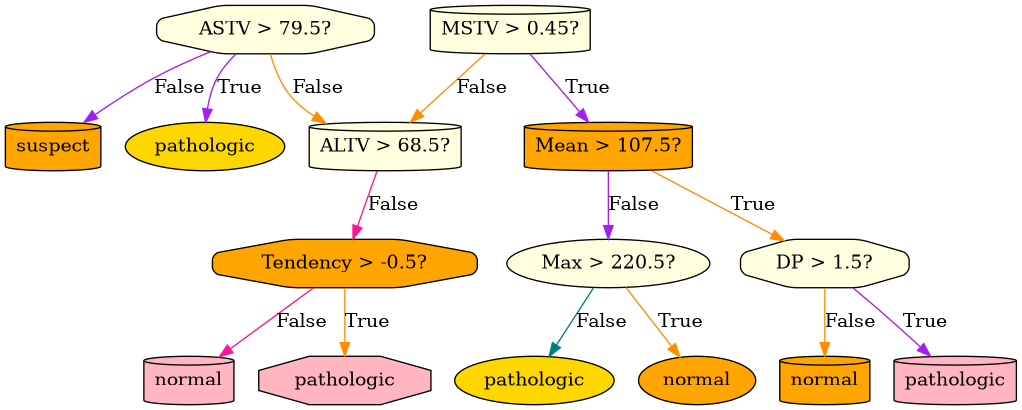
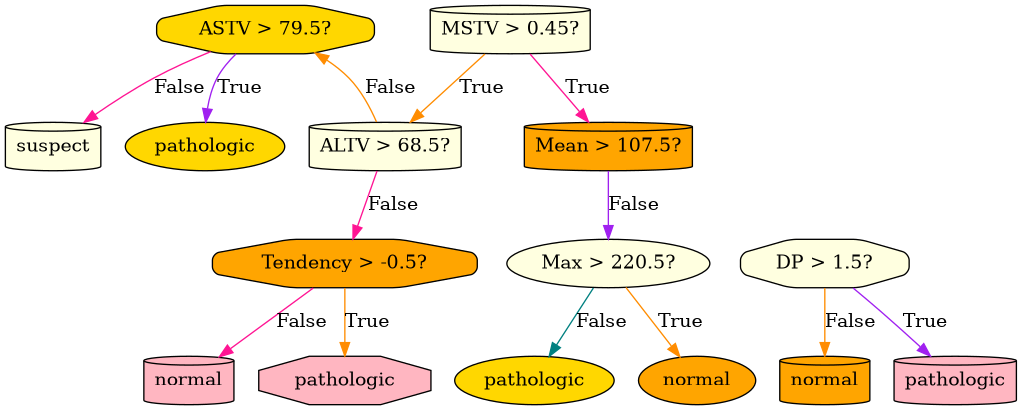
node "ASTV > 79.5?": fillcolor lightyellow -> gold
edge "ASTV > 79.5?" -> "suspect": color purple -> deeppink
edge "MSTV > 0.45?" -> "Mean > 107.5?": color purple -> deeppink
edge "MSTV > 0.45?" -> "ALTV > 68.5?": label "False" -> "True"
edge "ASTV > 79.5?" -> "ALTV > 68.5?": reversed
node "suspect": fillcolor orange -> lightyellow
edge "Mean > 107.5?" -> "DP > 1.5?": removed, label "True"
